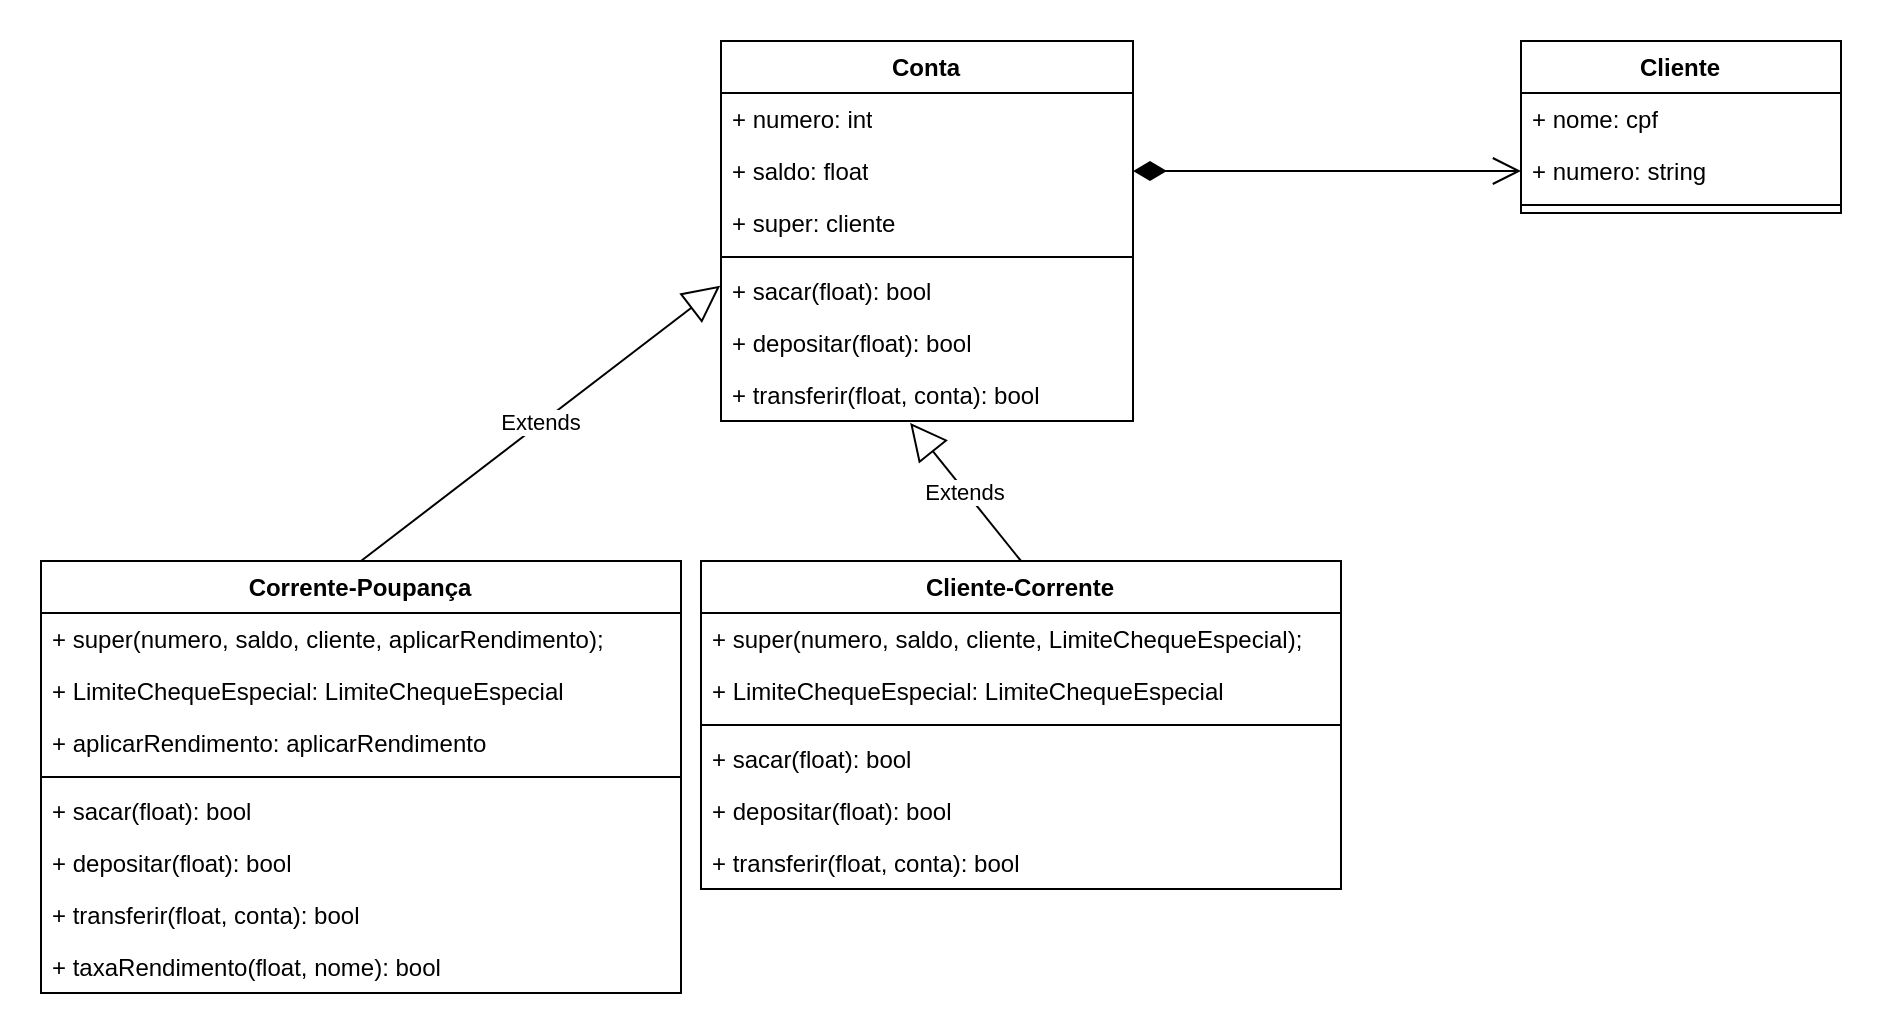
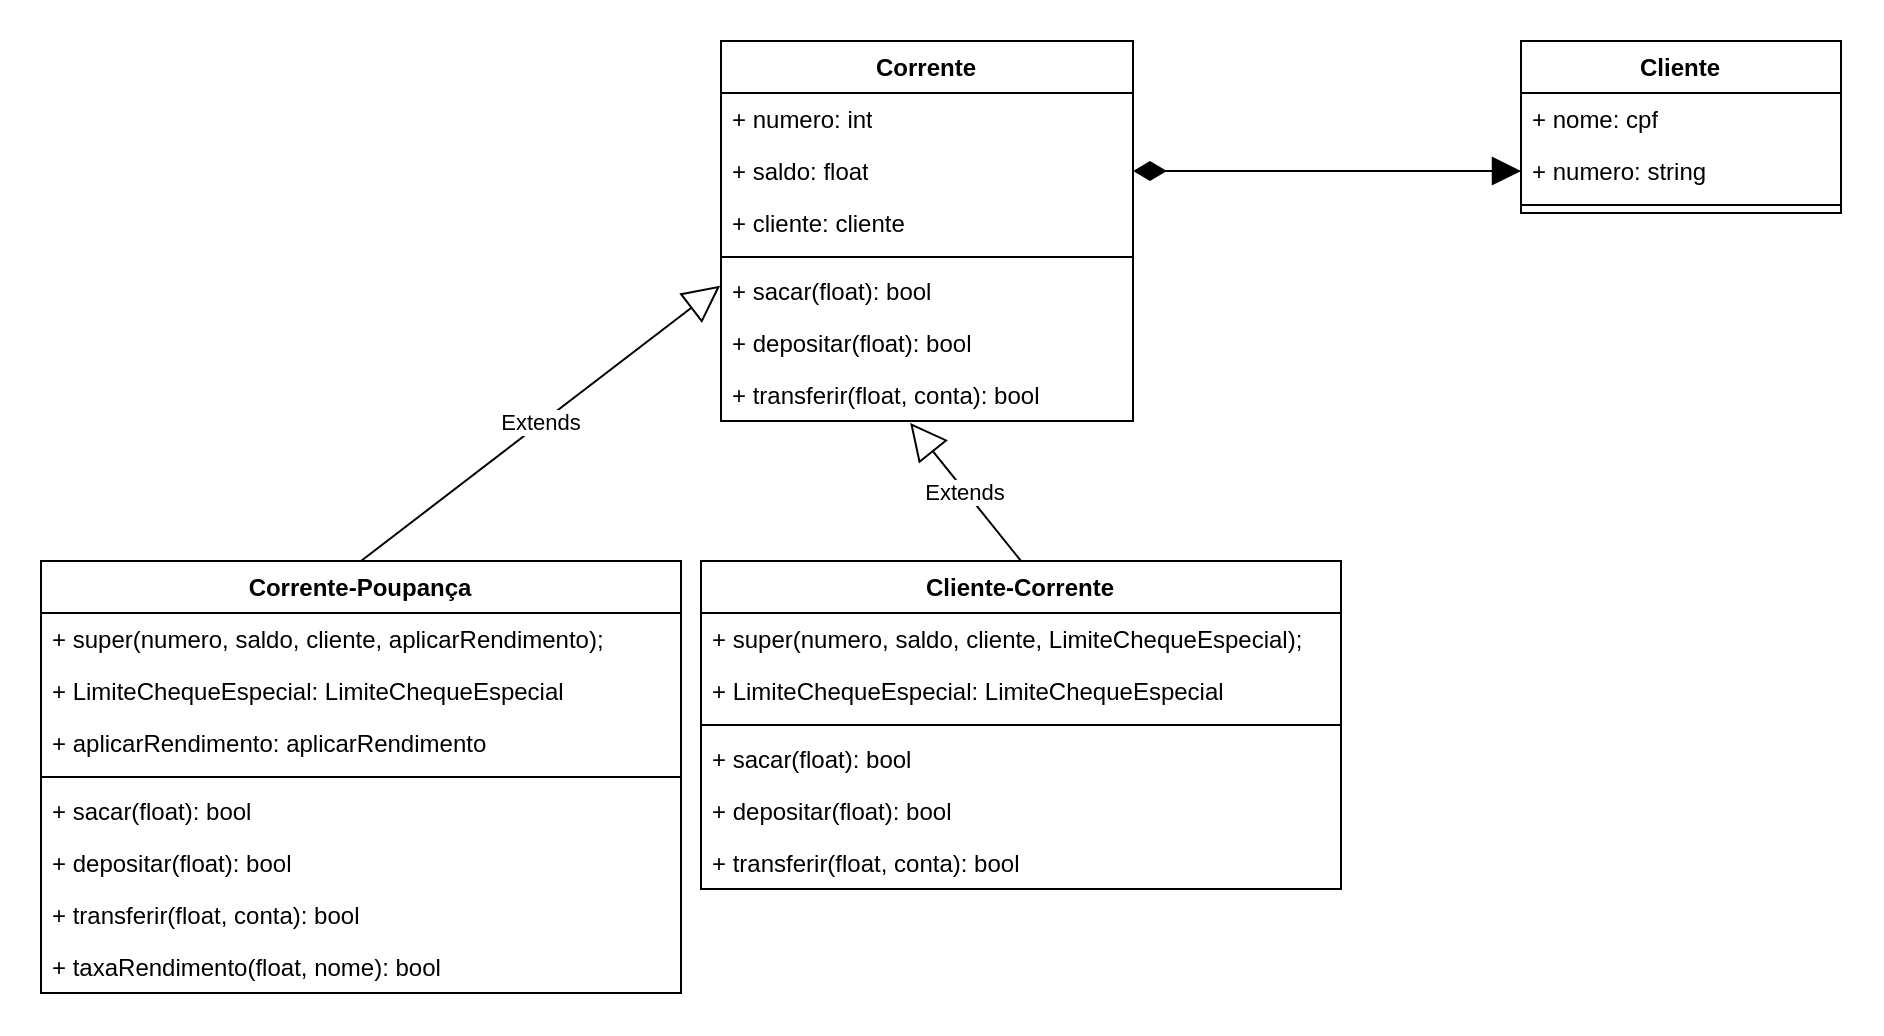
node "Conta": label "Conta" -> "Corrente"
edge "+ saldo: float" -- "+ numero: string": arrowhead open -> block
node "+ super: cliente": label "+ super: cliente" -> "+ cliente: cliente"
